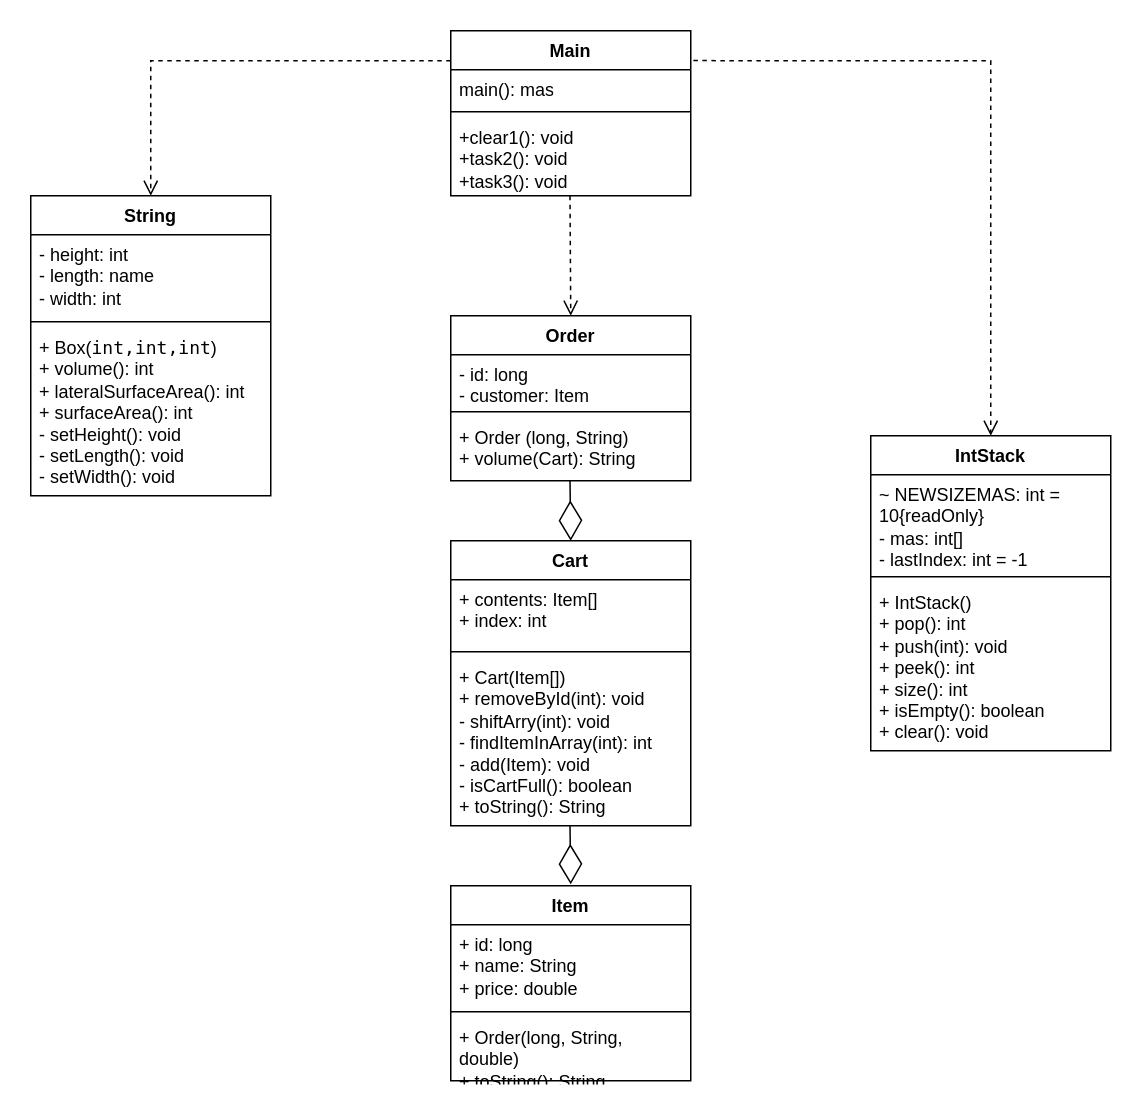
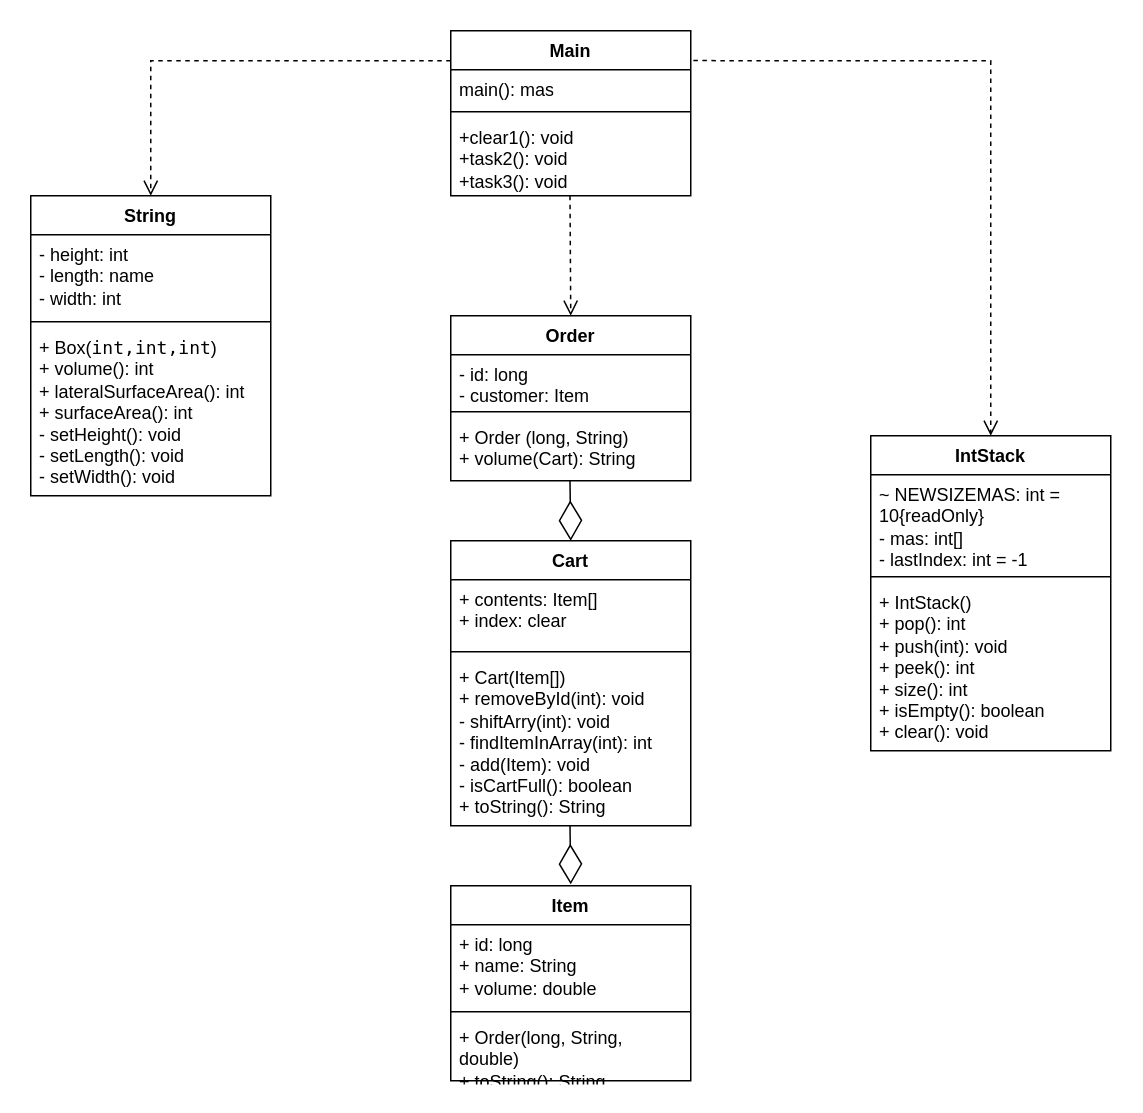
node "+ contents: Item[] + index: int": label "+ contents: Item[] + index: int" -> "+ contents: Item[] + index: clear"
node "+ id: long + name: String + price: double": label "+ id: long + name: String + price: double" -> "+ id: long + name: String + volume: double"
